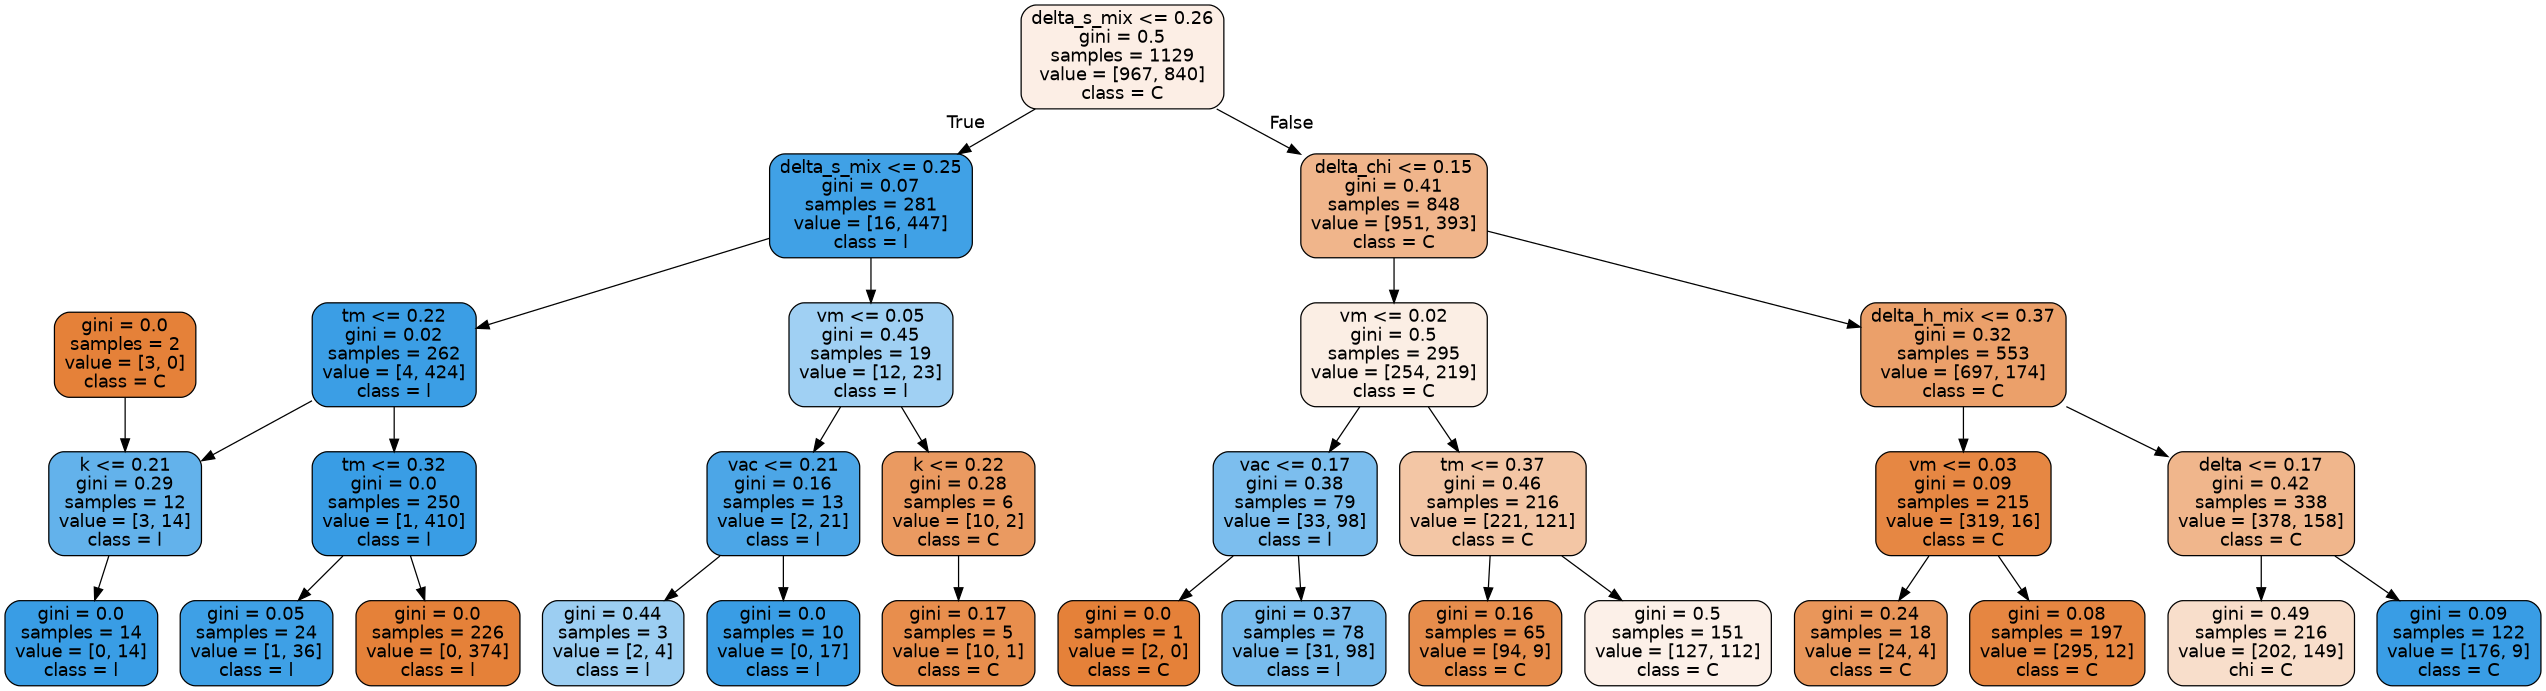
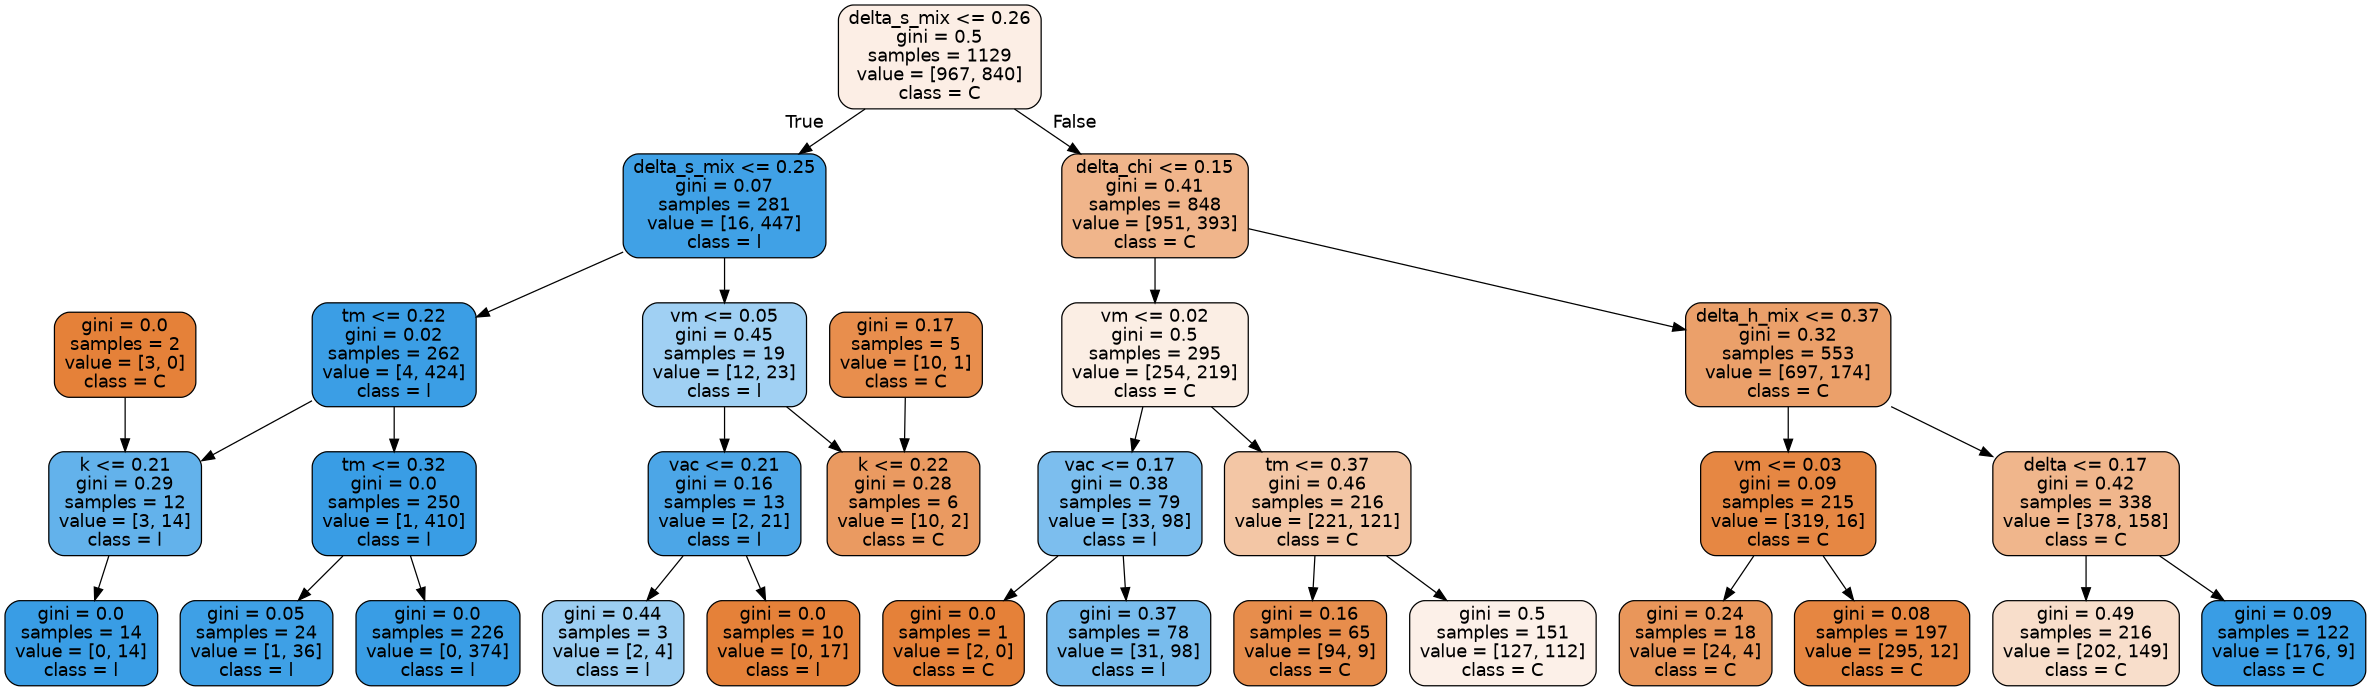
edge "k <= 0.22 gini = 0.28 samples = 6 value = [10, 2] class = C" -> "gini = 0.17 samples = 5 value = [10, 1] class = C": reversed
node "gini = 0.0 samples = 226 value = [0, 374] class = l": fillcolor #e58139 -> #399de5
node "gini = 0.0 samples = 10 value = [0, 17] class = l": fillcolor #399de5 -> #e58139
node "gini = 0.49 samples = 216 value = [202, 149] chi = C": label "gini = 0.49 samples = 216 value = [202, 149] chi = C" -> "gini = 0.49 samples = 216 value = [202, 149] class = C"
